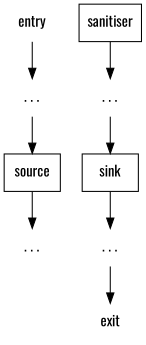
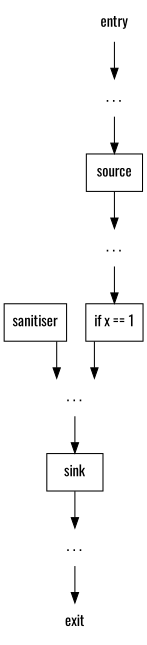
node "if x == 1": added
